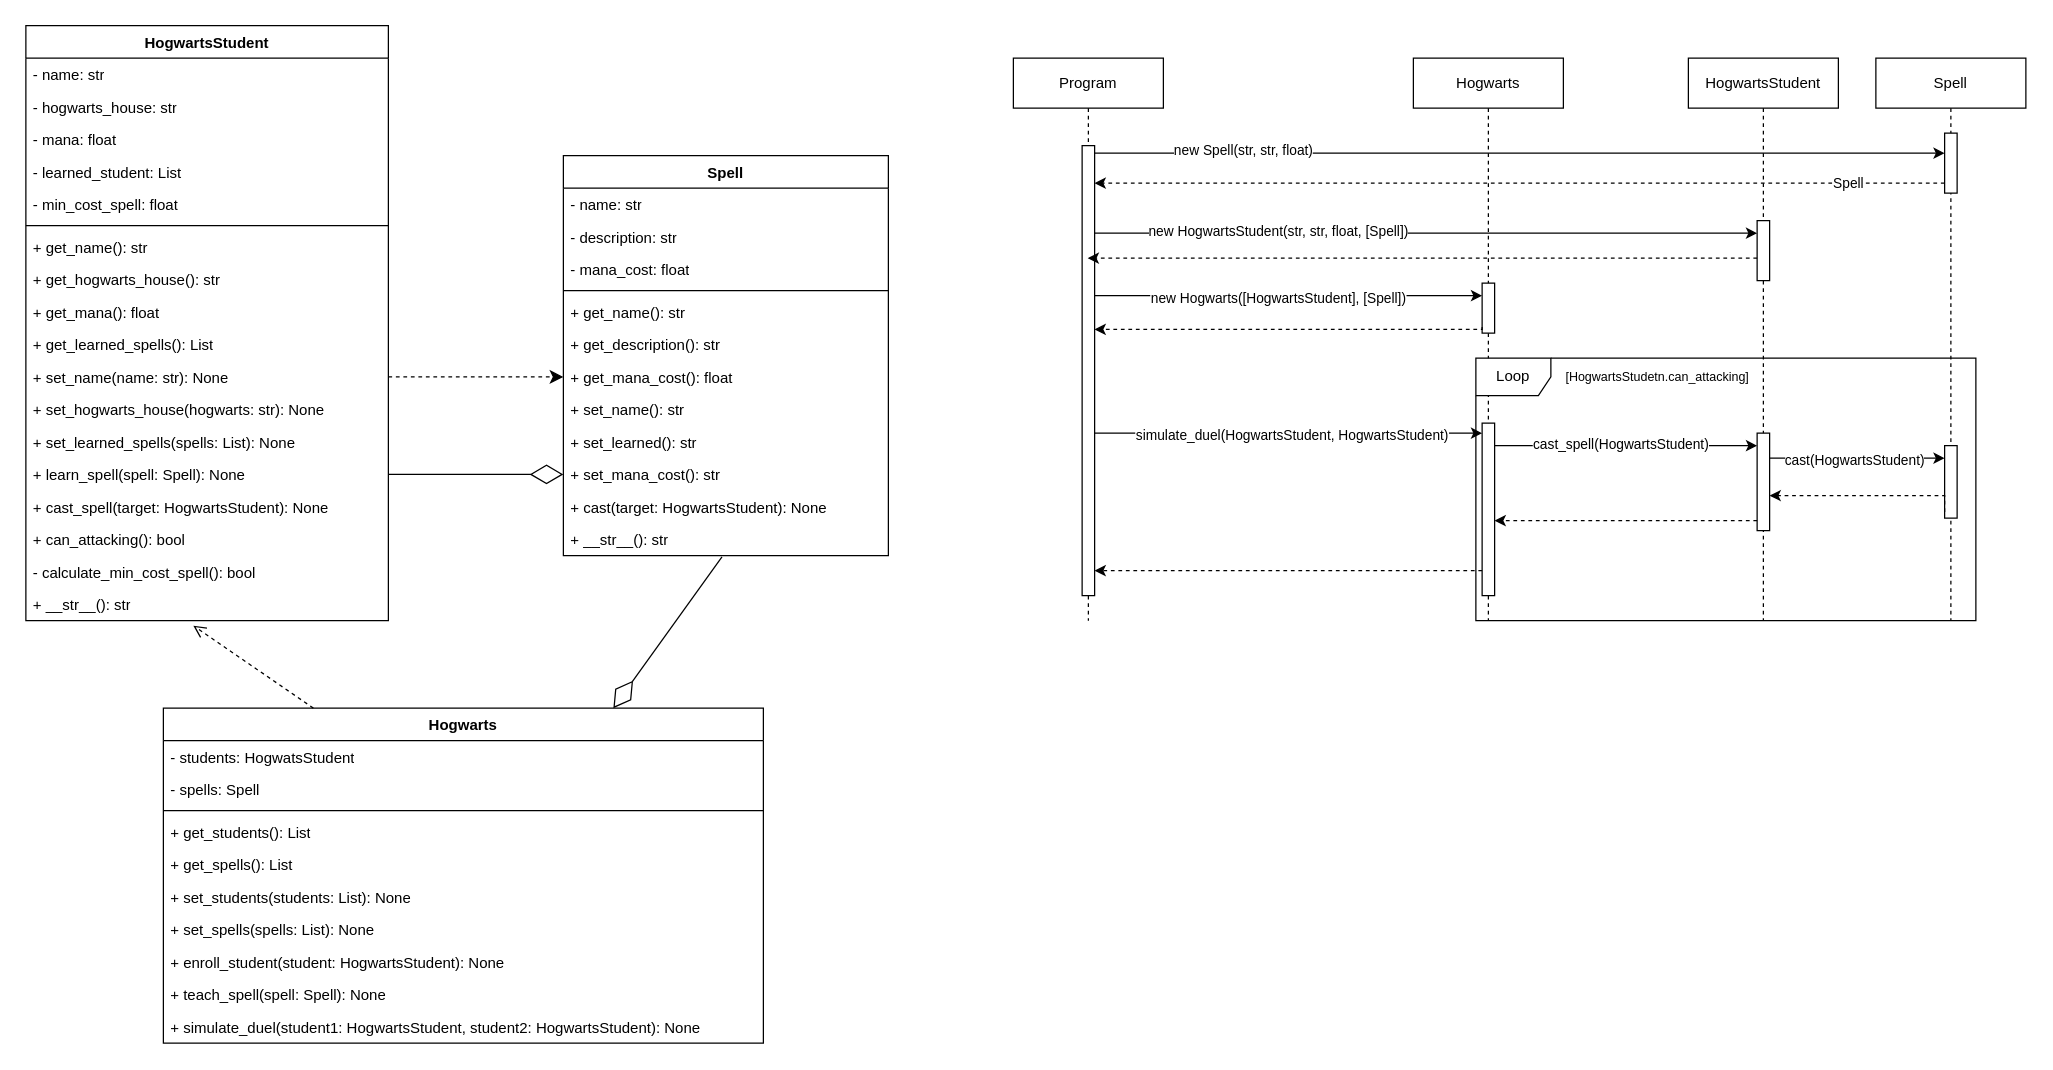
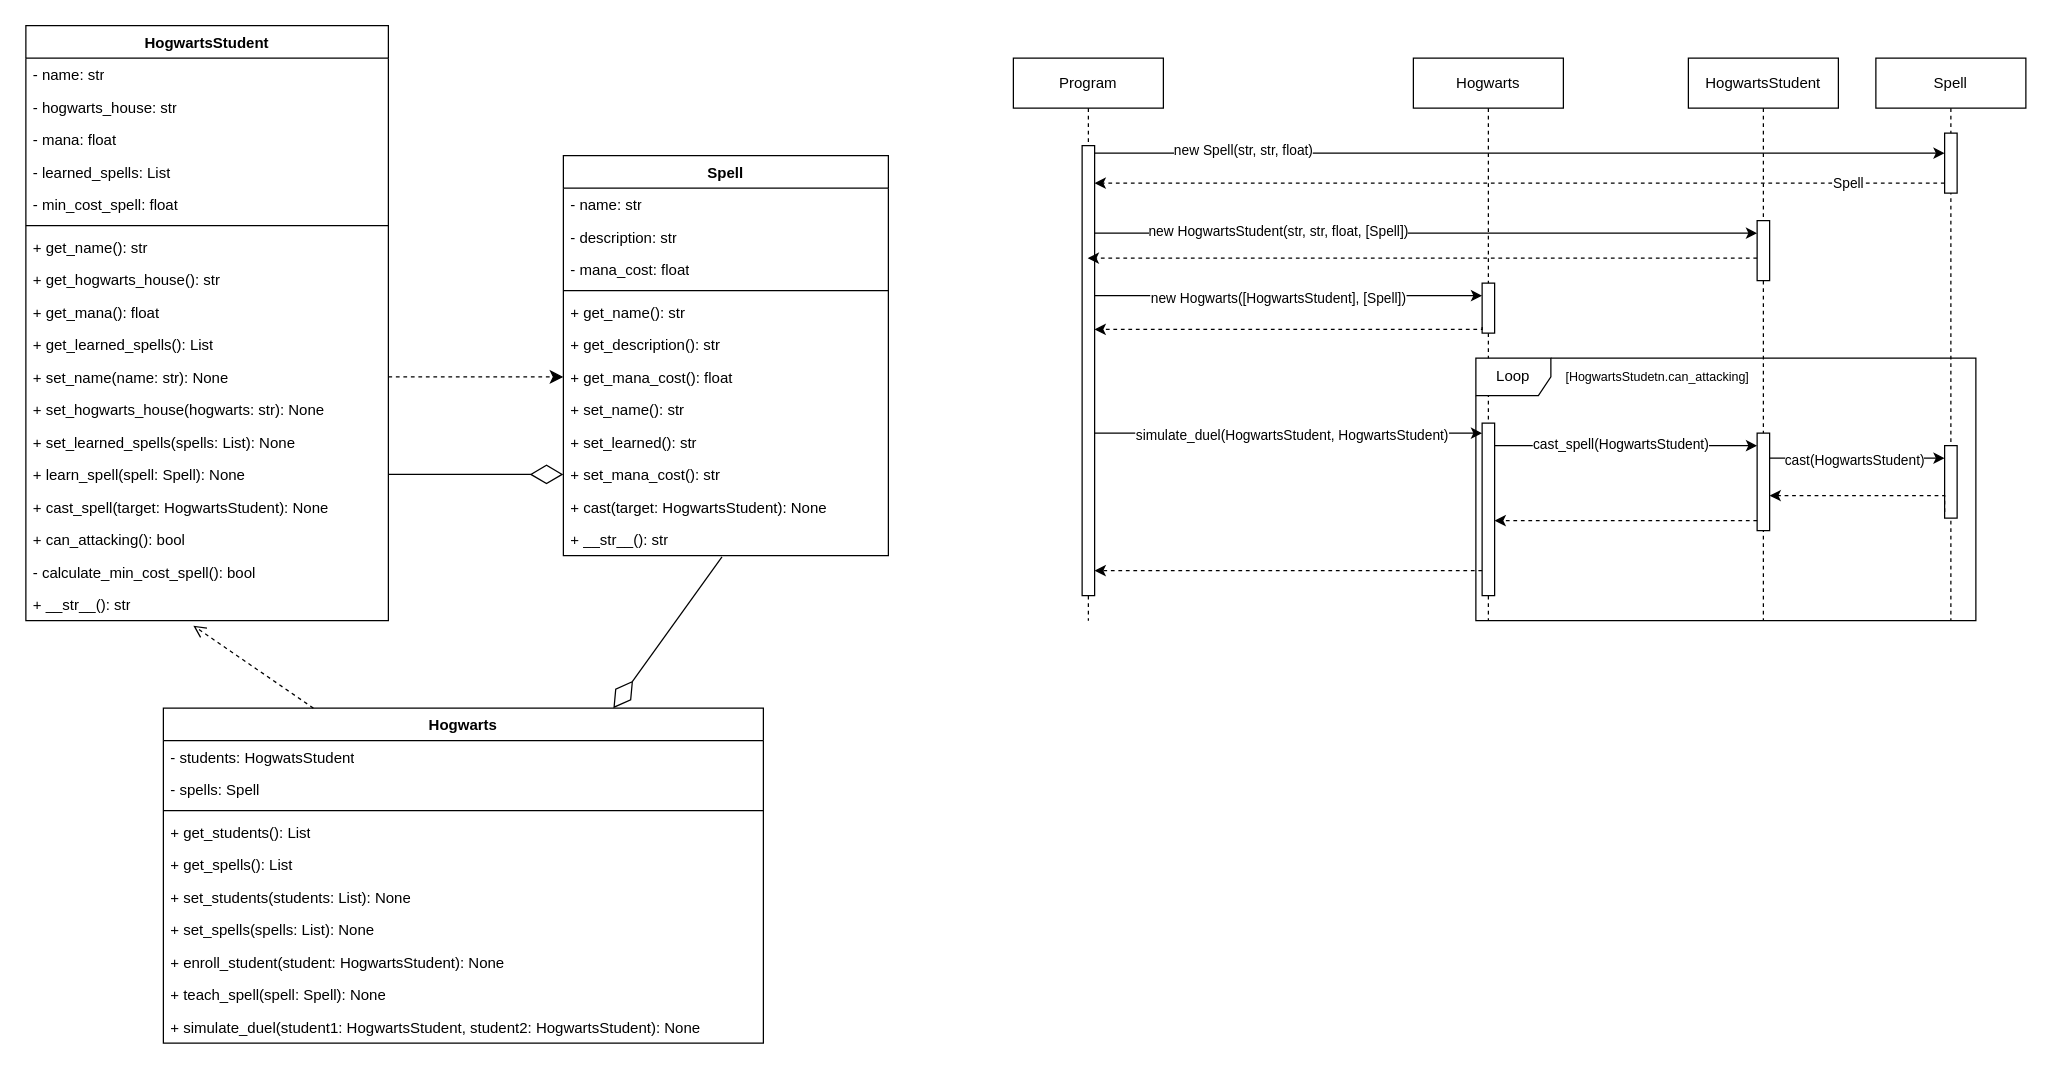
node "- learned_student: List": label "- learned_student: List" -> "- learned_spells: List"
